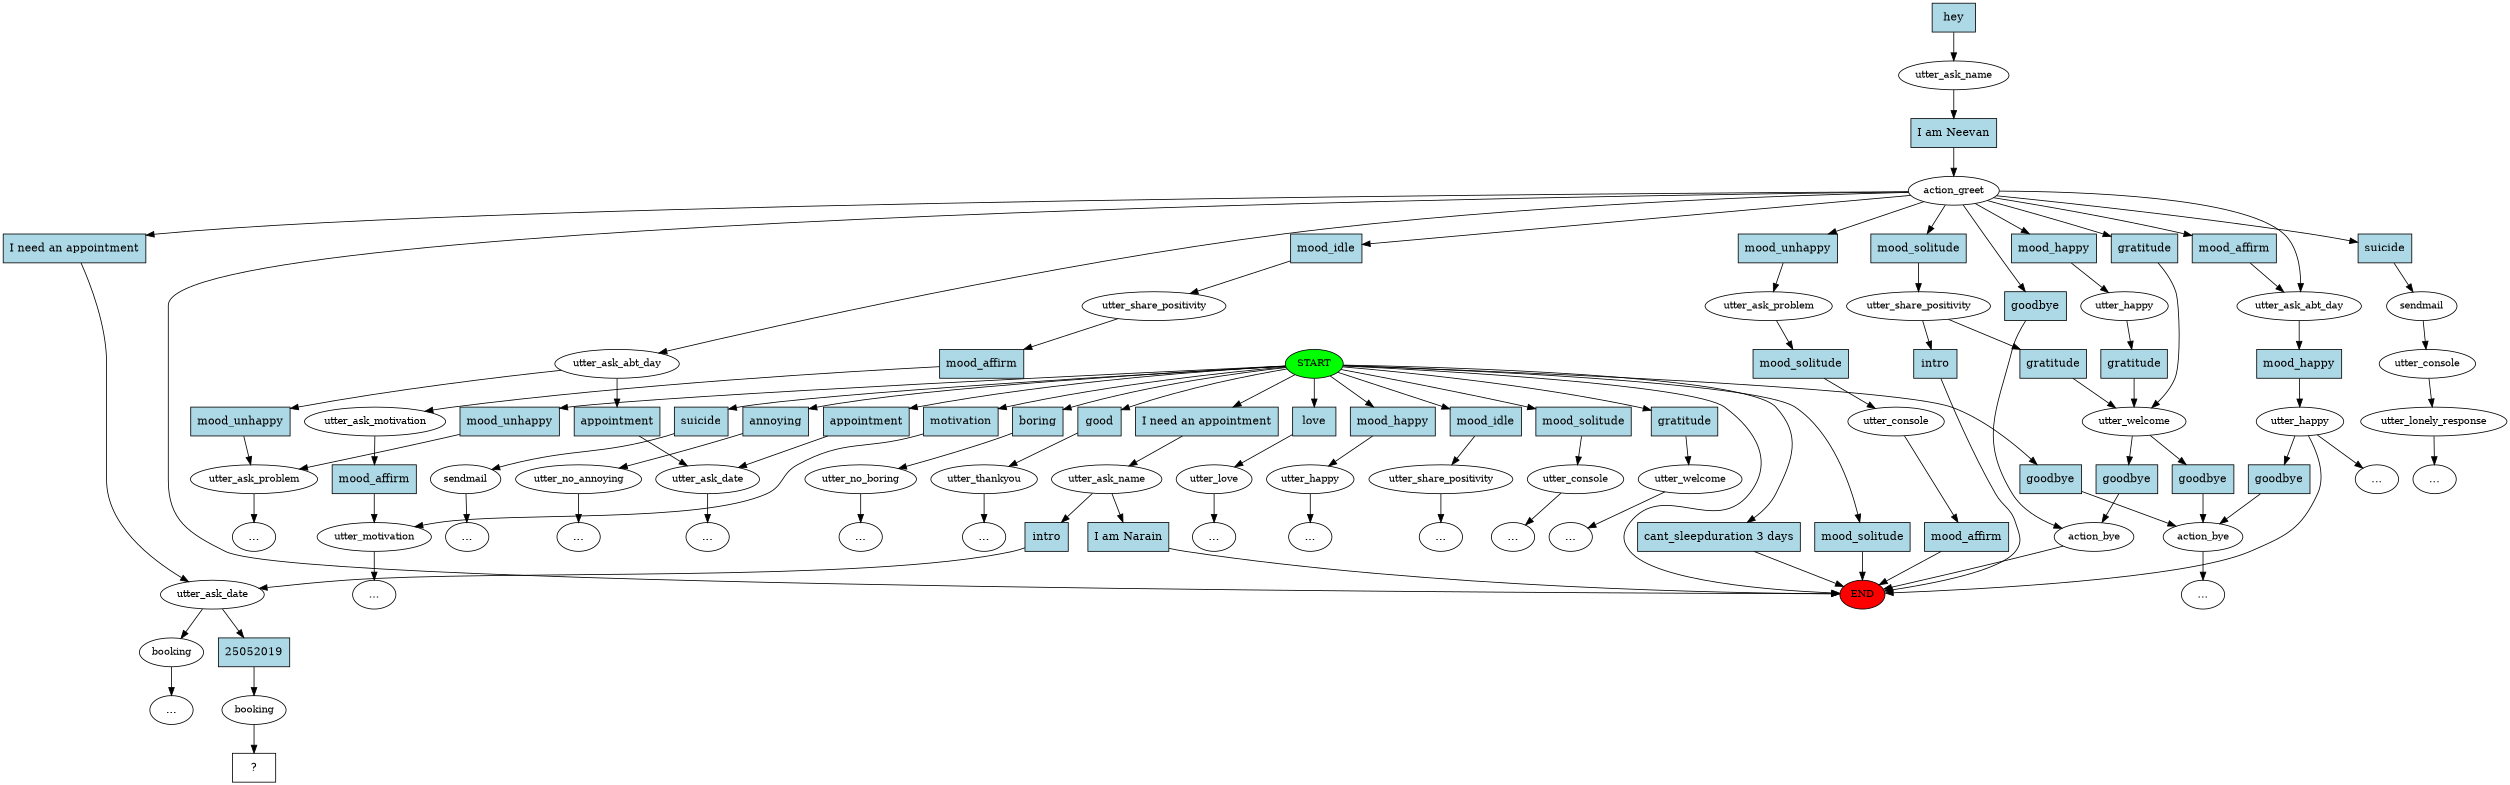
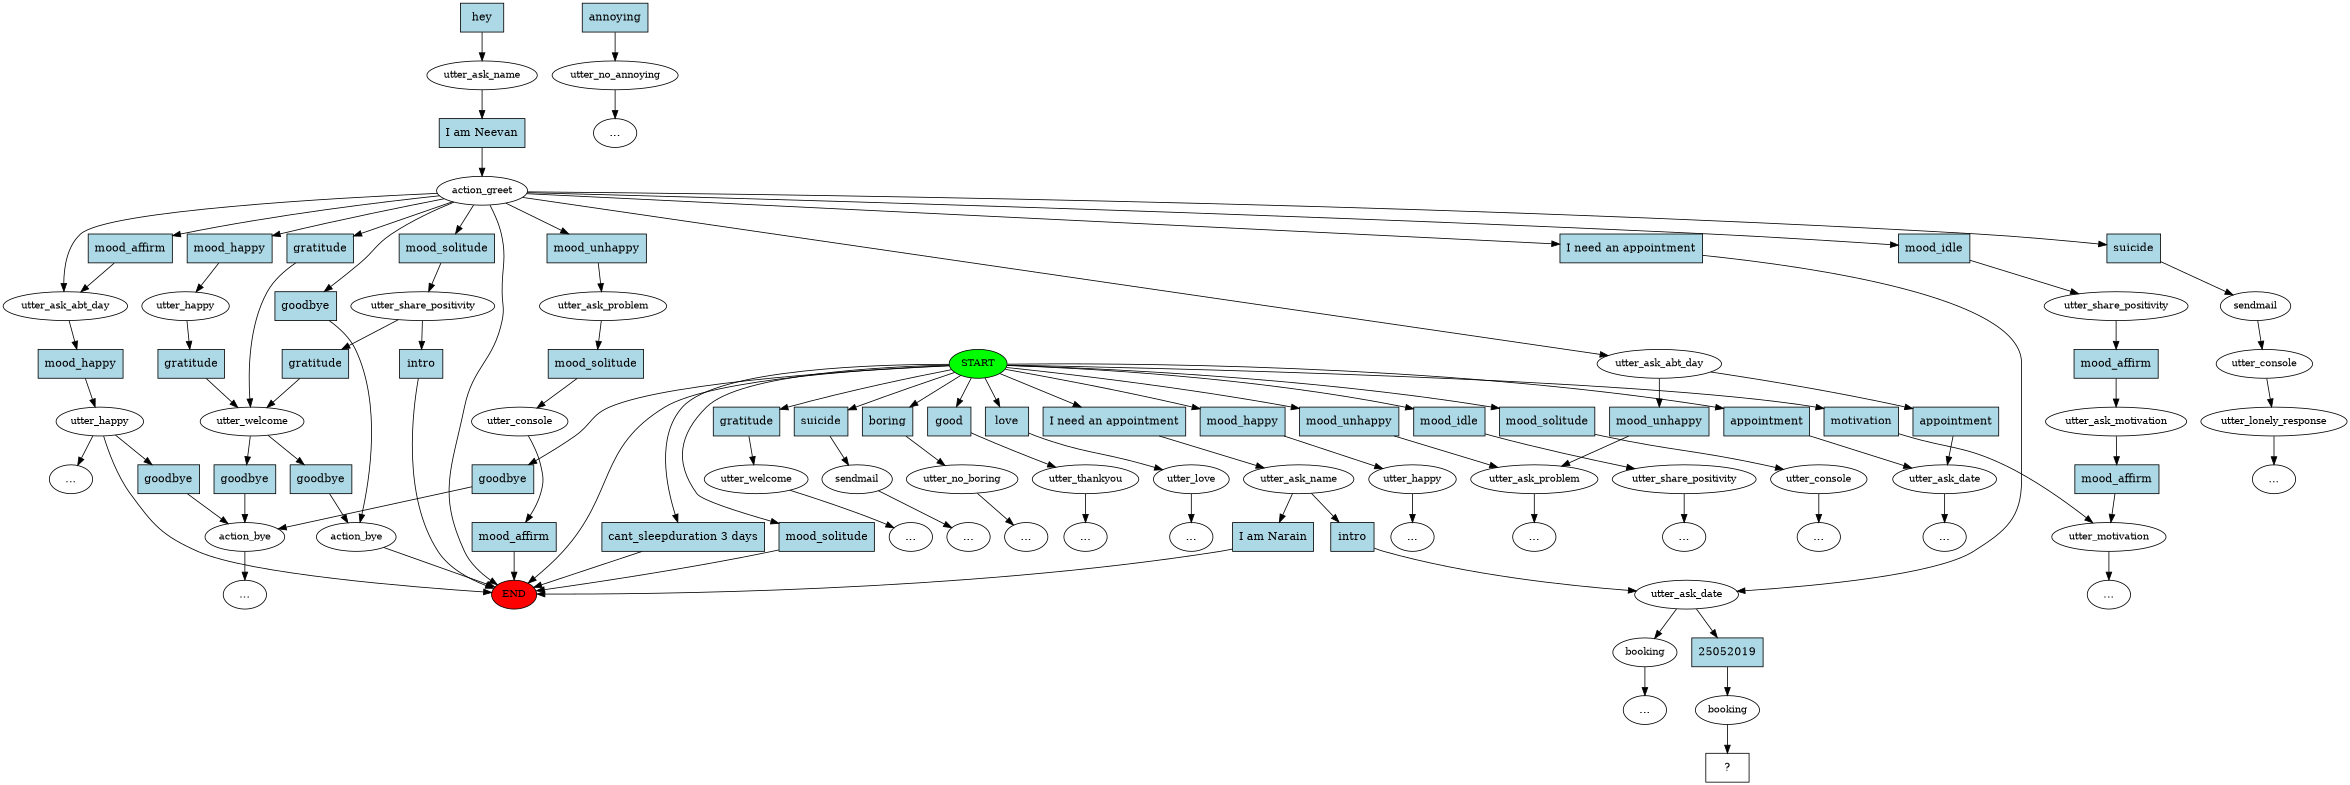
edge "START" -> "annoying": removed
